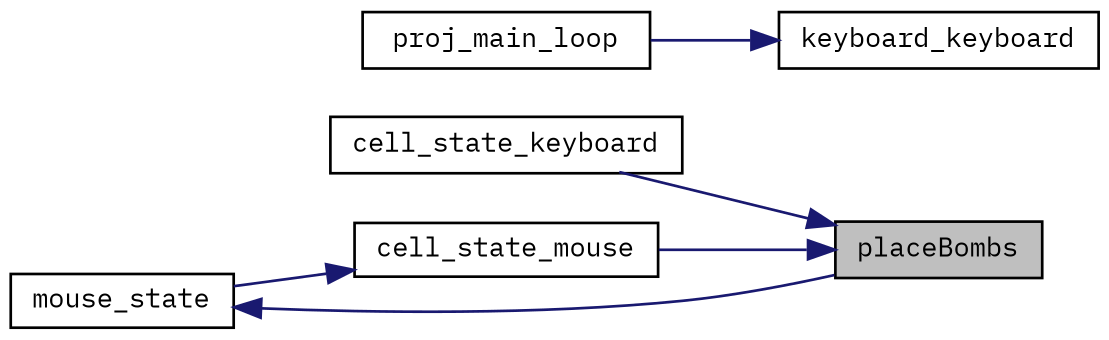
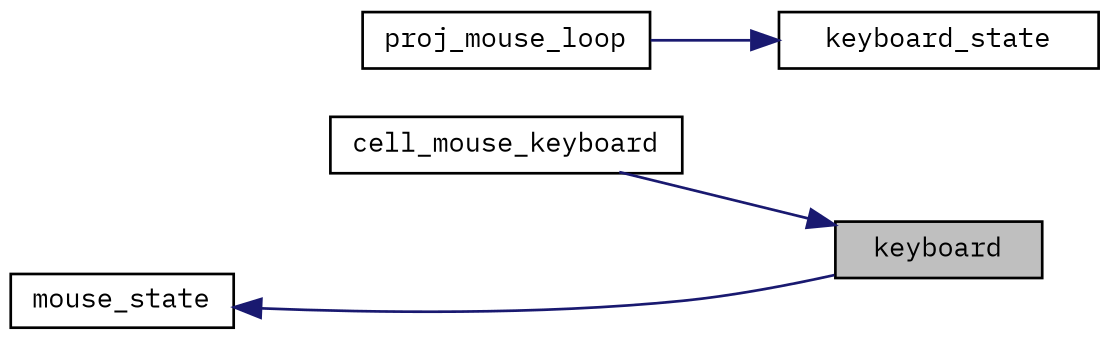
node "proj_main_loop": label "proj_main_loop" -> "proj_mouse_loop"
node "keyboard_keyboard": label "keyboard_keyboard" -> "keyboard_state"
node "cell_state_keyboard": label "cell_state_keyboard" -> "cell_mouse_keyboard"
node "cell_state_mouse": removed
node "placeBombs": label "placeBombs" -> "keyboard"
